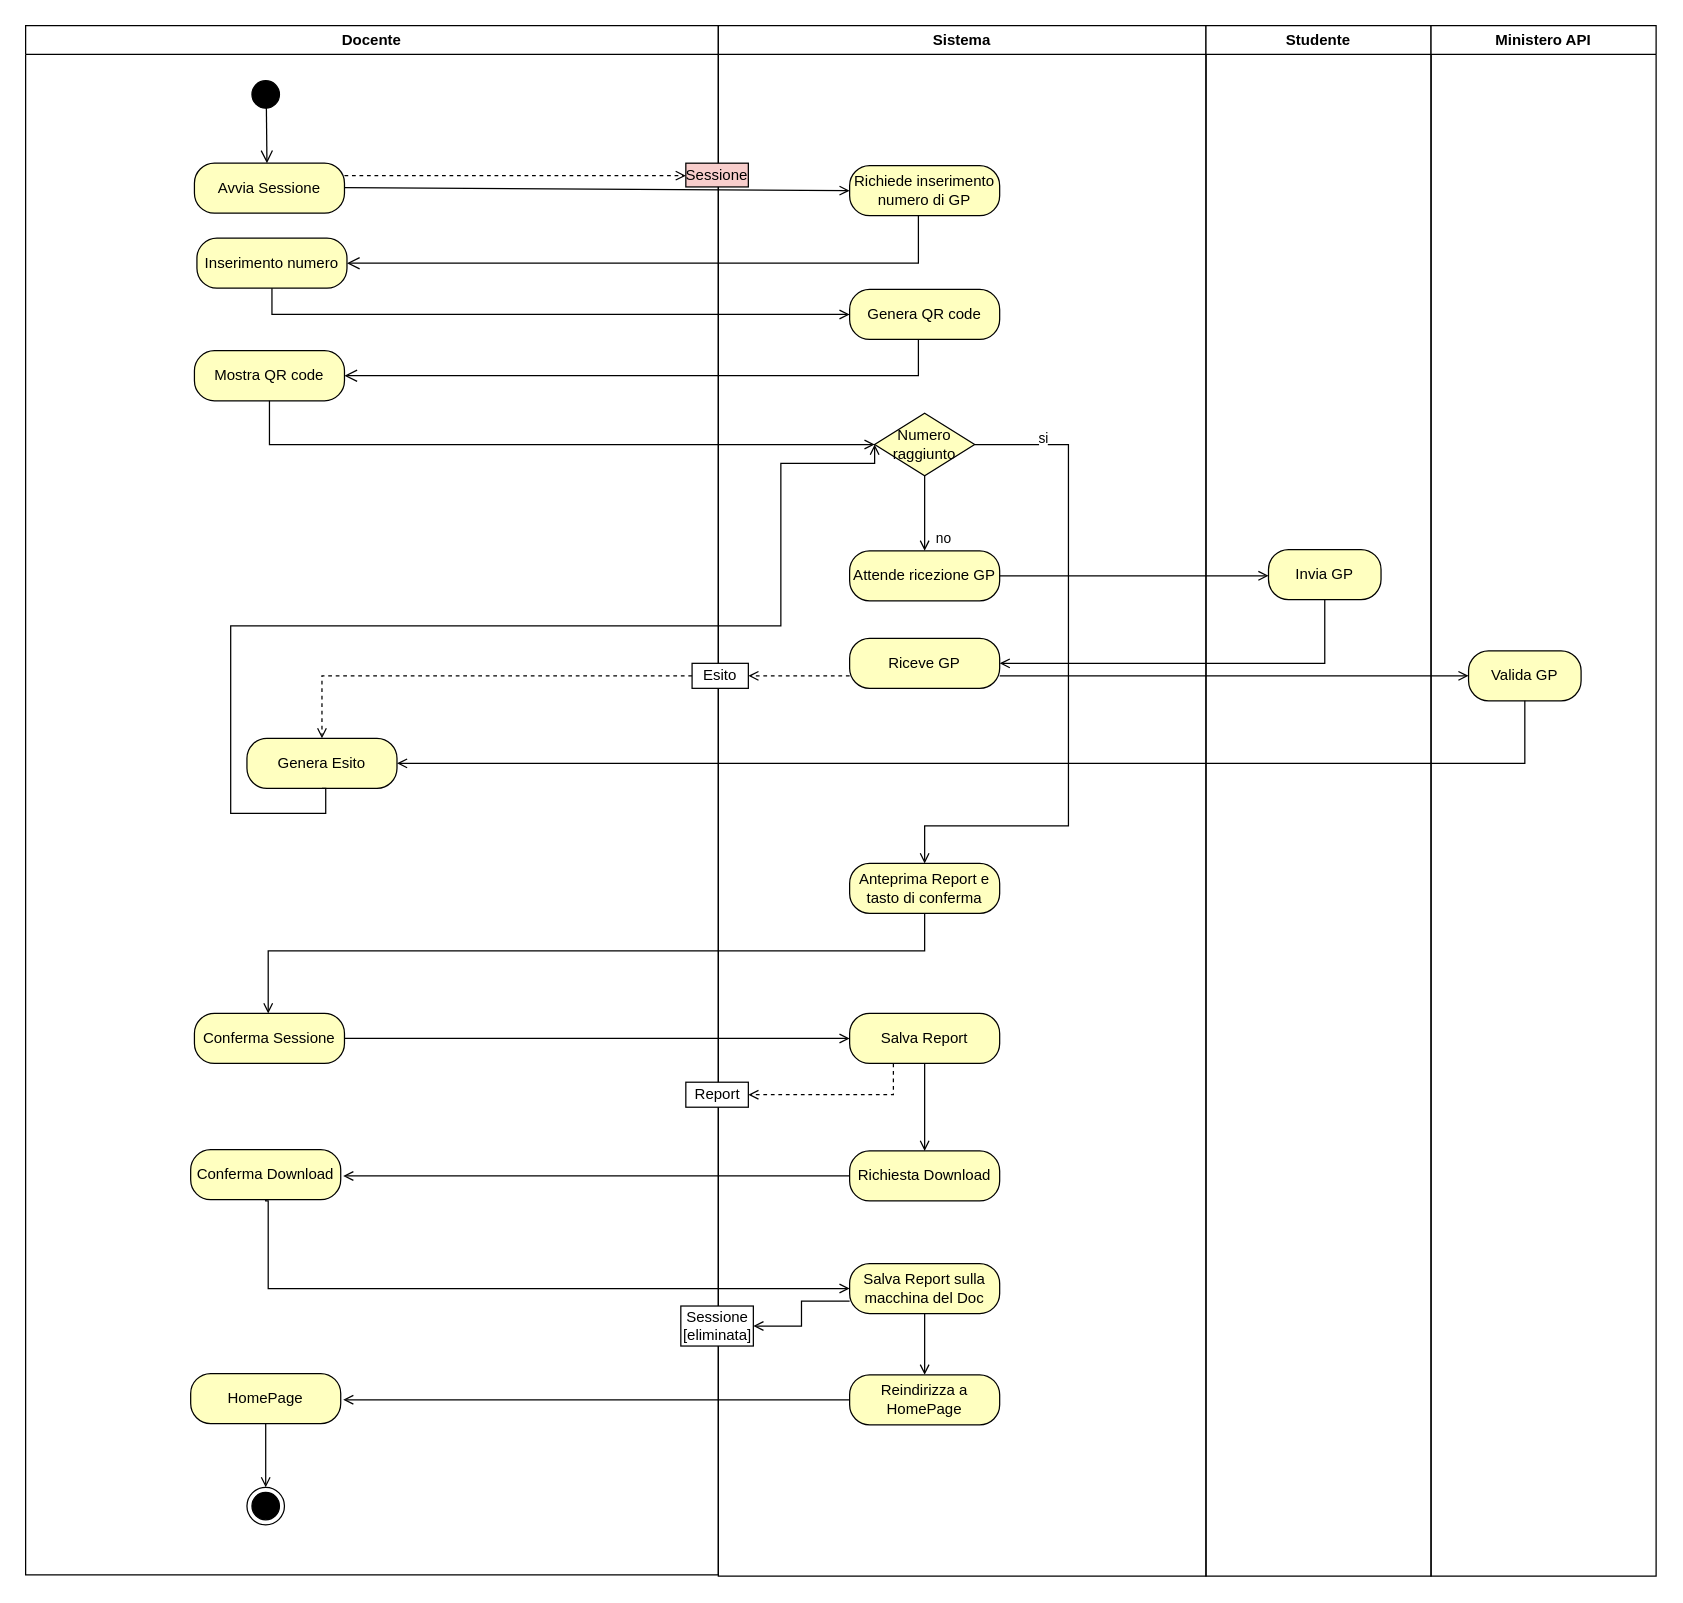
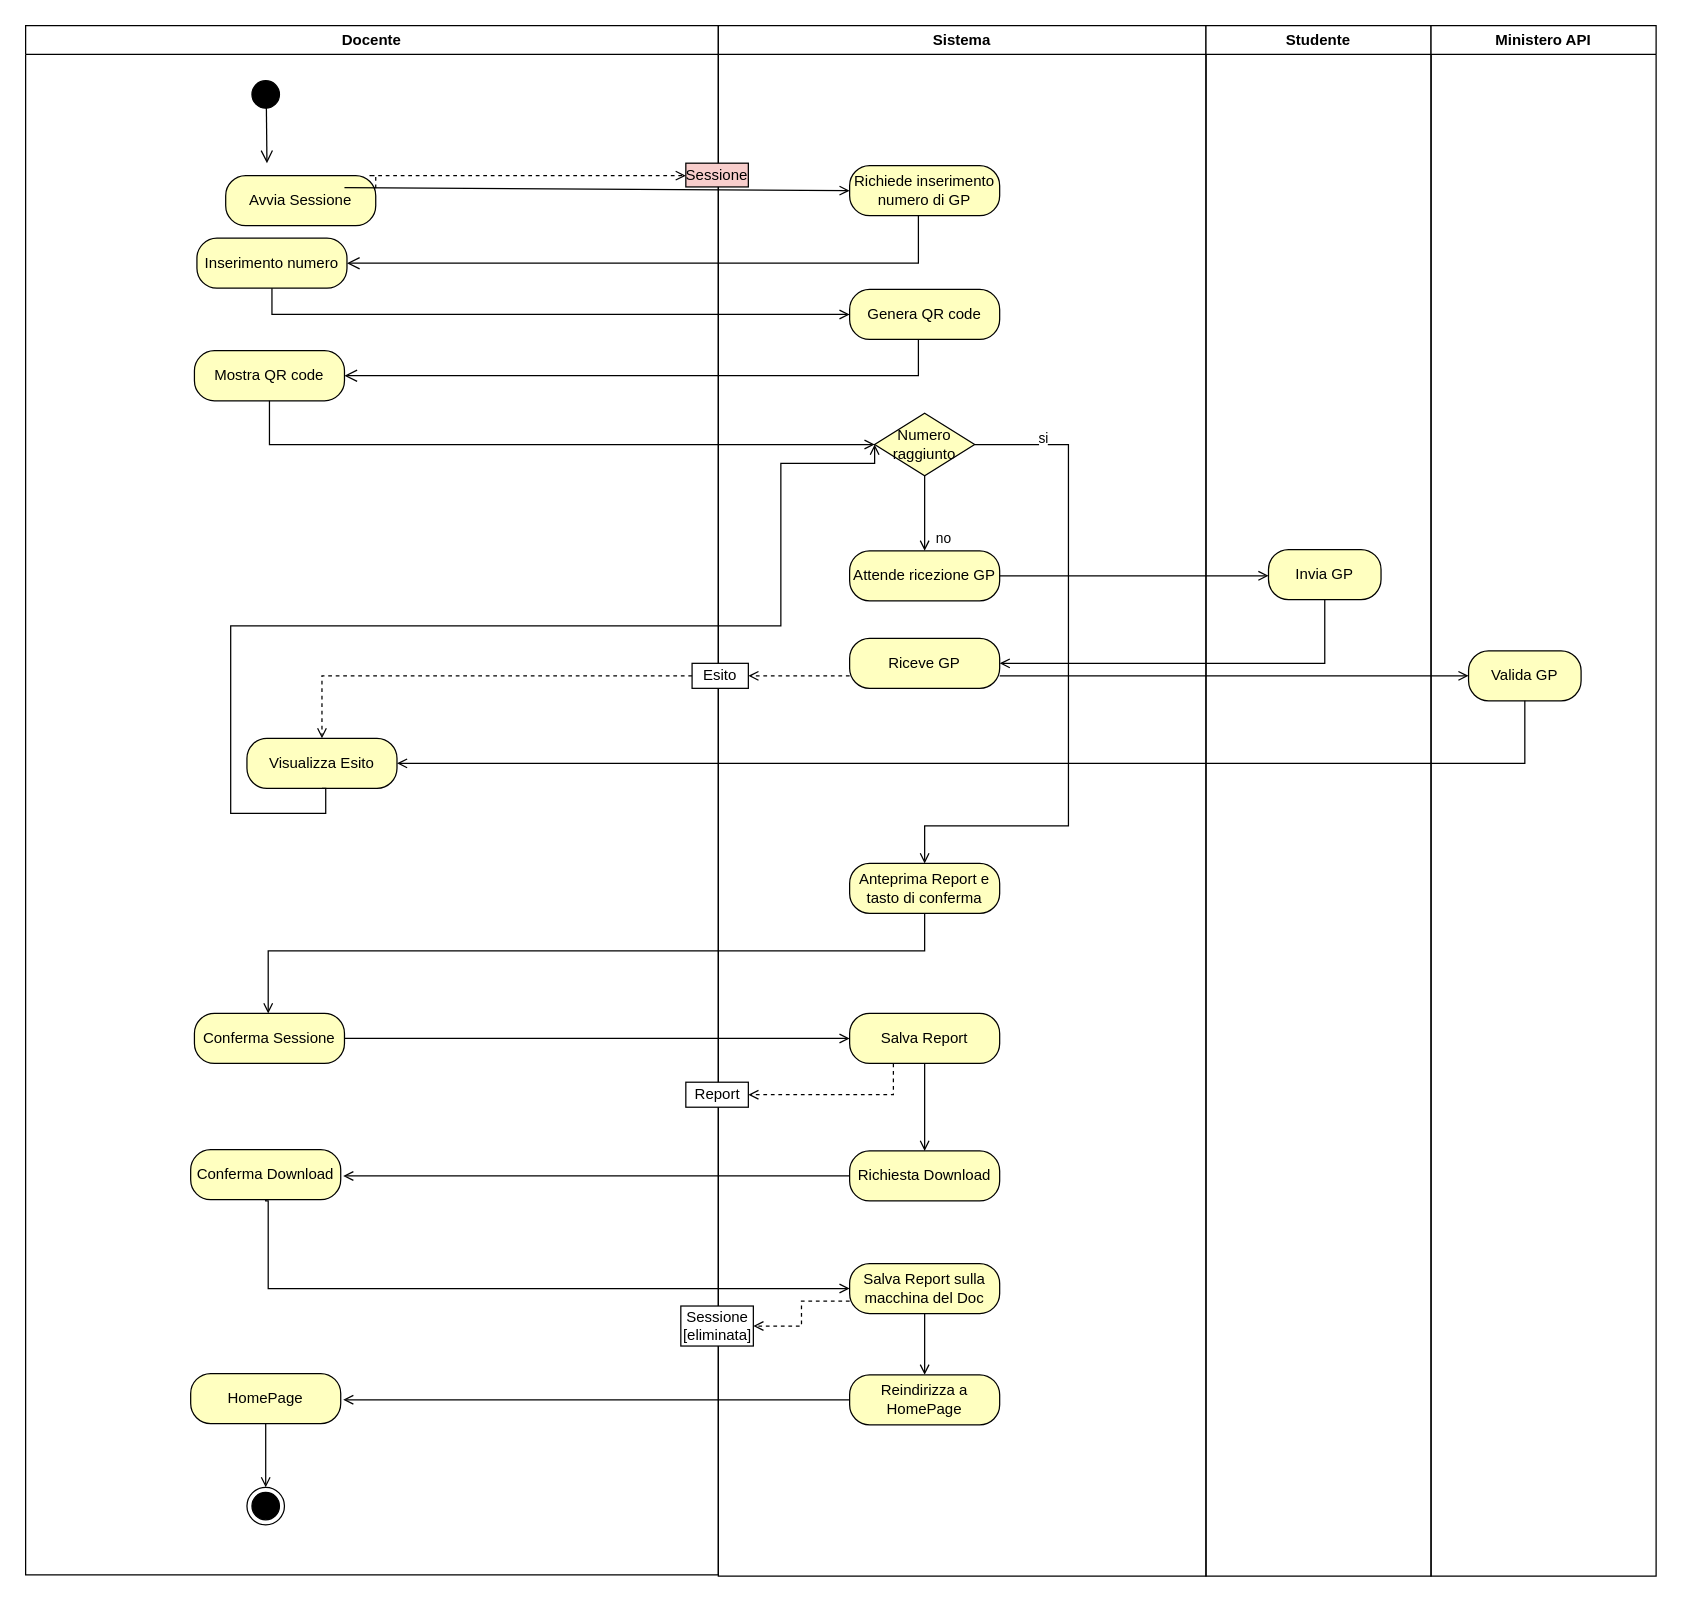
node "Avvia Sessione": moved (269, 188) -> (301, 201)
node "Genera Esito": label "Genera Esito" -> "Visualizza Esito"
edge "Salva Report sulla macchina del Doc" -> "Sessione [eliminata]": style solid -> dashed
